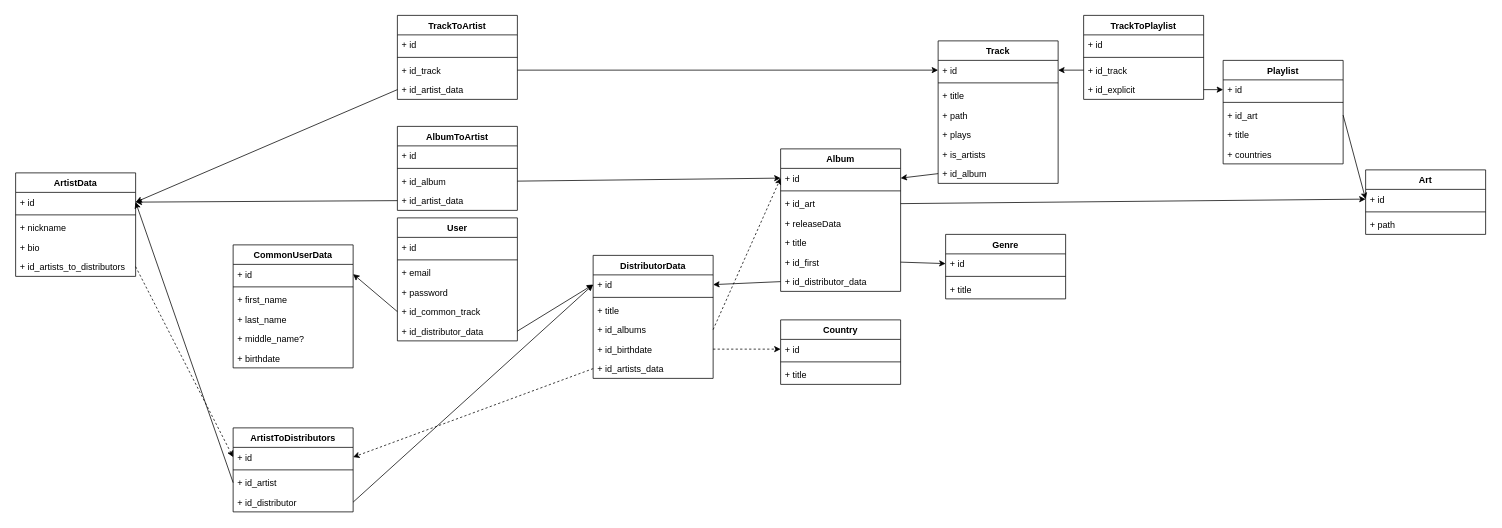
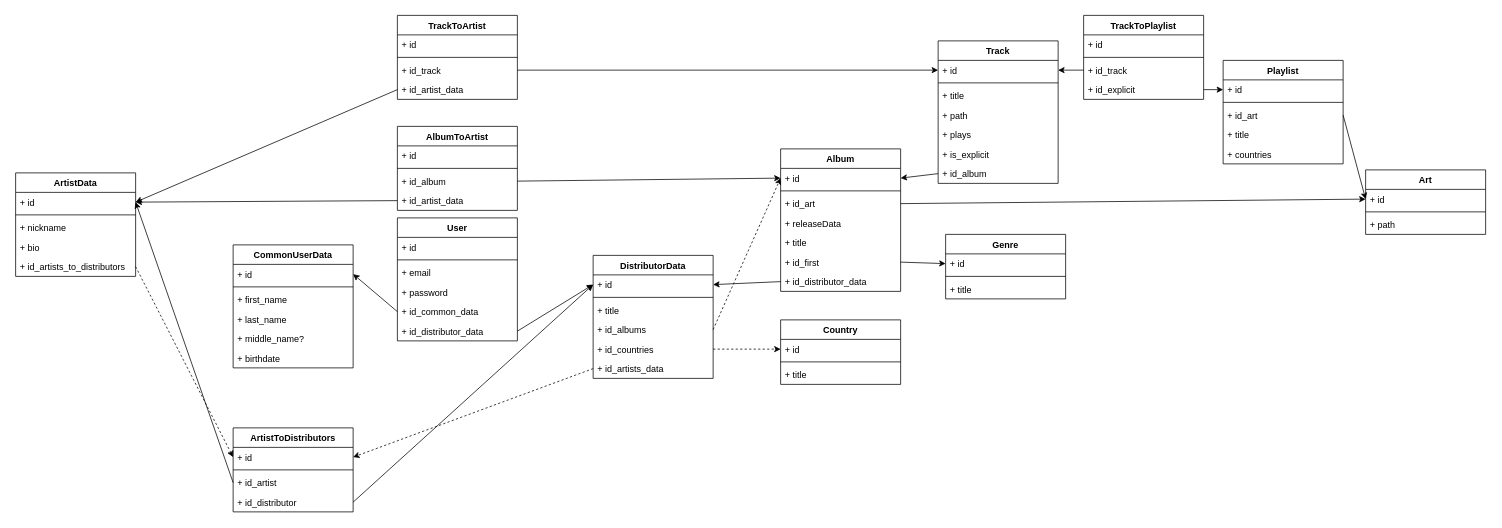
node "+ is_artists": label "+ is_artists" -> "+ is_explicit"
node "+ id_common_track": label "+ id_common_track" -> "+ id_common_data"
node "+ id_birthdate": label "+ id_birthdate" -> "+ id_countries"
